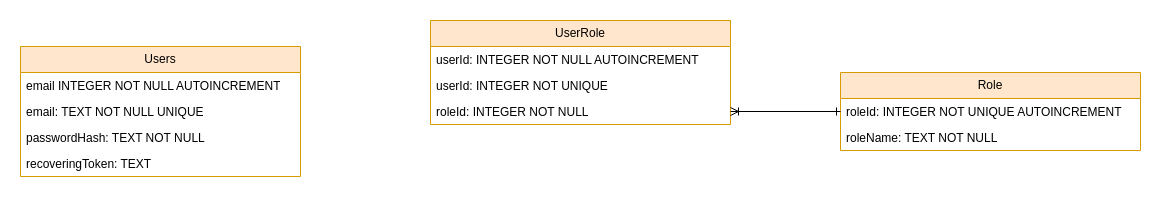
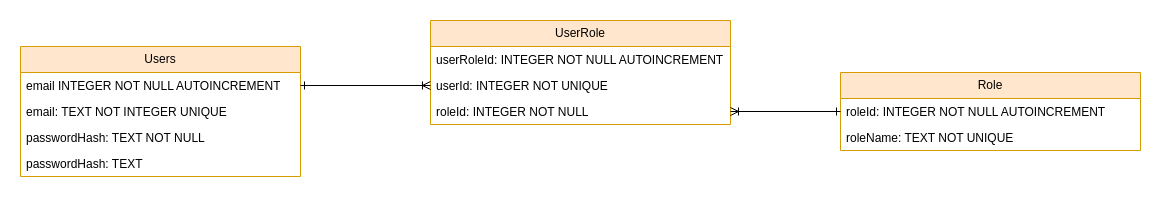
node "userId: INTEGER NOT NULL AUTOINCREMENT": label "userId: INTEGER NOT NULL AUTOINCREMENT" -> "userRoleId: INTEGER NOT NULL AUTOINCREMENT"
edge "email INTEGER NOT NULL AUTOINCREMENT" -- "userId: INTEGER NOT UNIQUE": added
node "email: TEXT NOT NULL UNIQUE": label "email: TEXT NOT NULL UNIQUE" -> "email: TEXT NOT INTEGER UNIQUE"
node "roleId: INTEGER NOT UNIQUE AUTOINCREMENT": label "roleId: INTEGER NOT UNIQUE AUTOINCREMENT" -> "roleId: INTEGER NOT NULL AUTOINCREMENT"
node "roleName: TEXT NOT NULL": label "roleName: TEXT NOT NULL" -> "roleName: TEXT NOT UNIQUE"
node "recoveringToken: TEXT": label "recoveringToken: TEXT" -> "passwordHash: TEXT"
